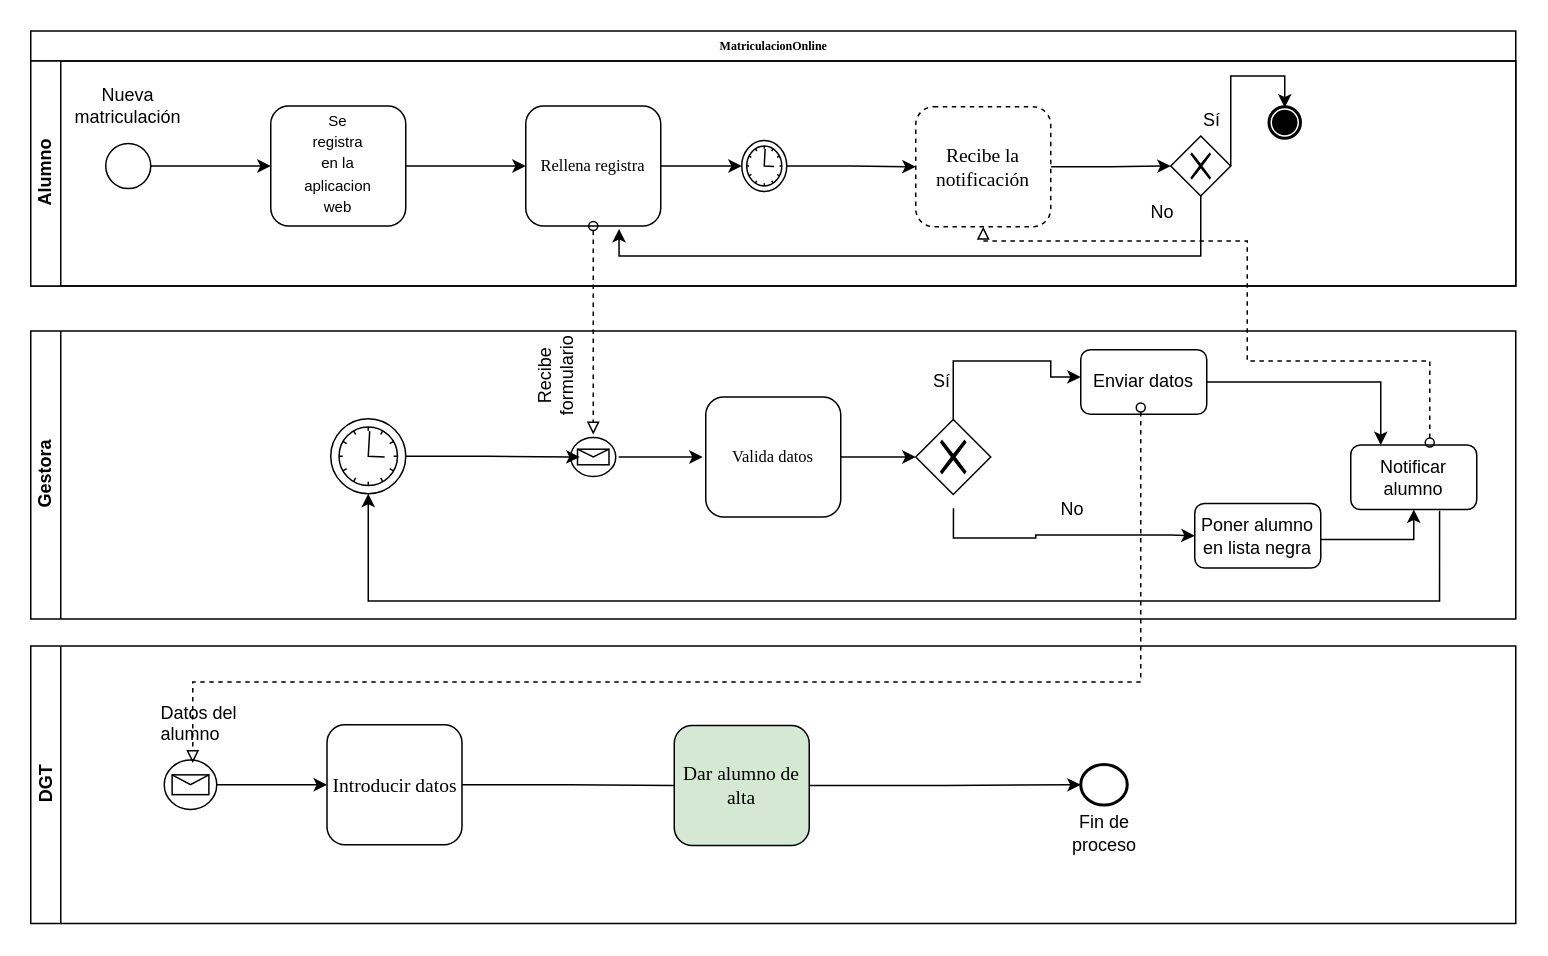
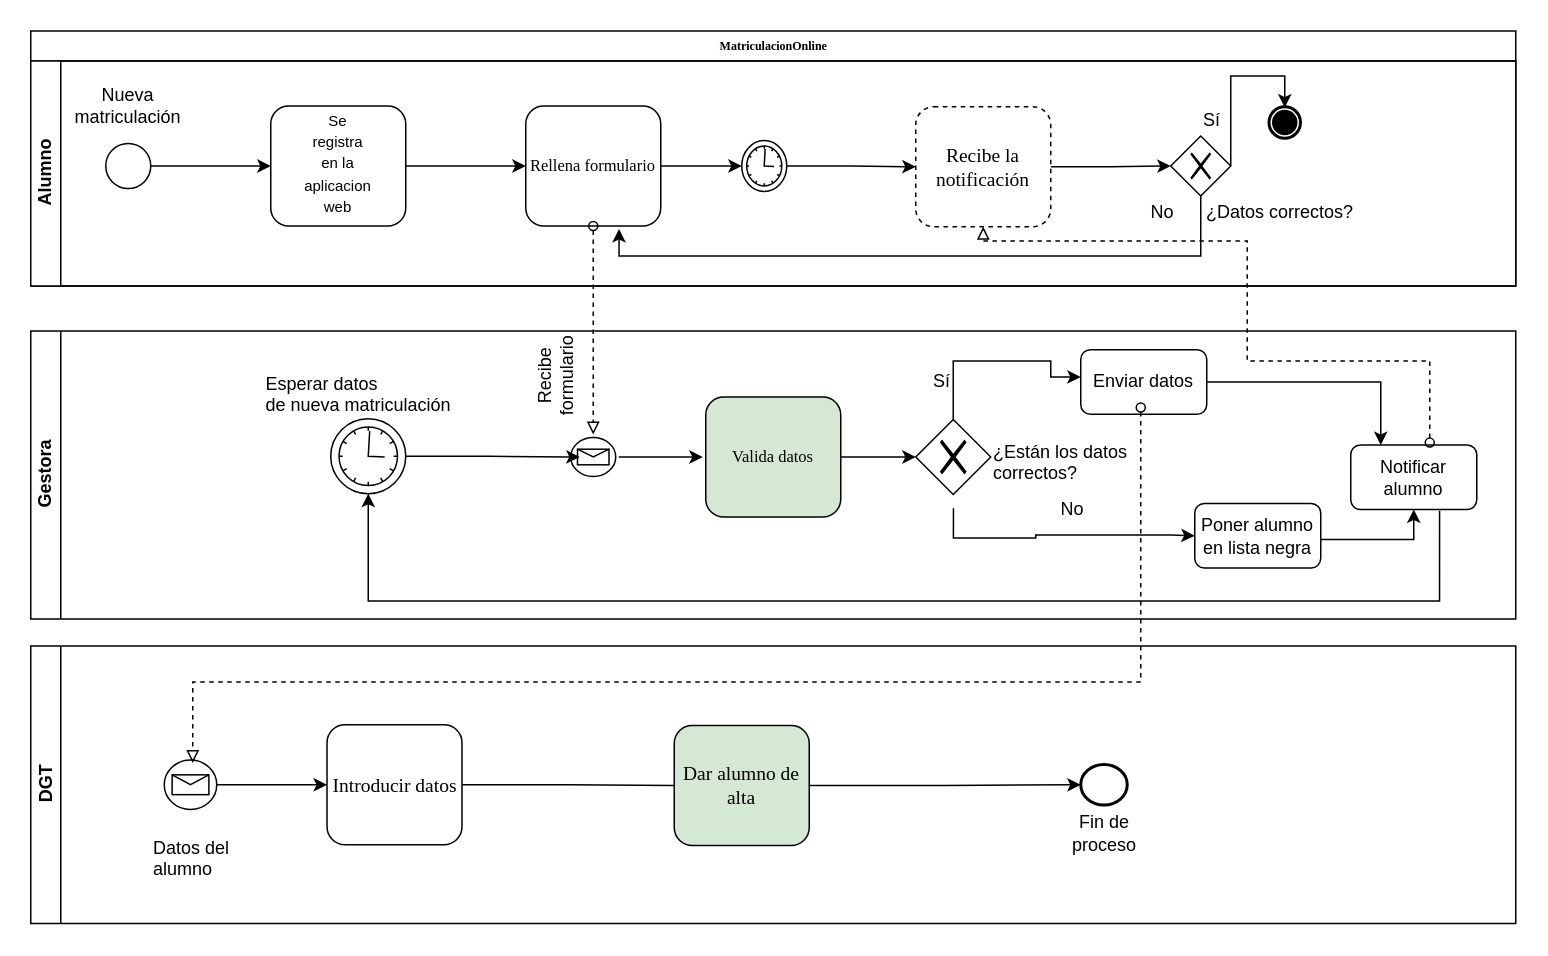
node "Rellena registra": label "Rellena registra" -> "Rellena formulario"
node "¿Datos correctos?": added
node "Esperar datos de nueva matriculación": added
node "Valida datos": fillcolor #ffffff -> #d5e8d4
node "¿Están los datos correctos?": added
node "Datos del alumno": moved (211, 720) -> (203, 855)
